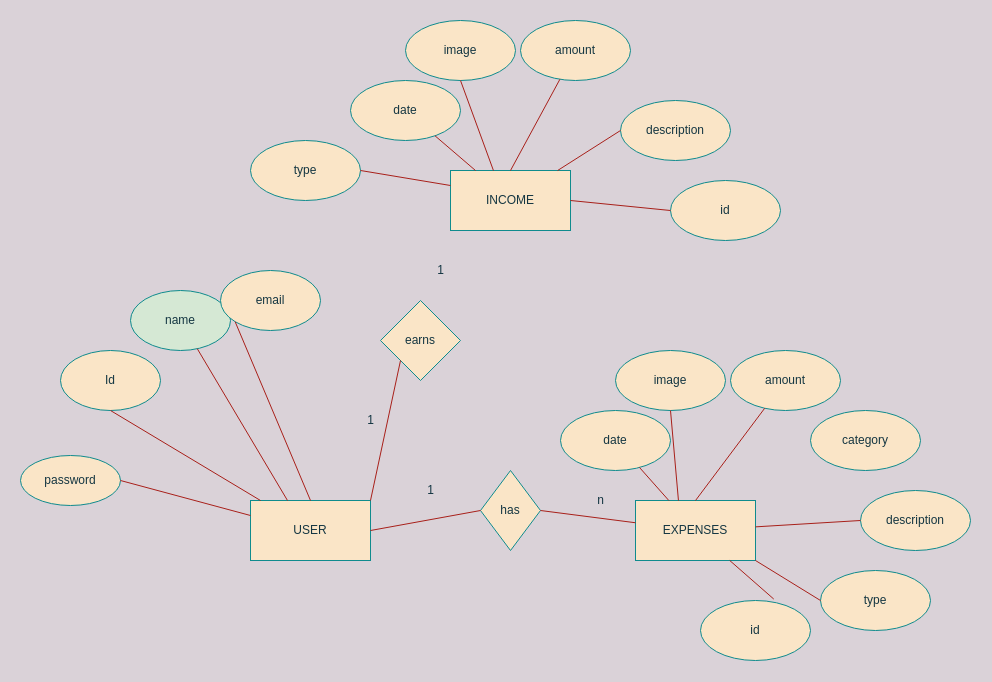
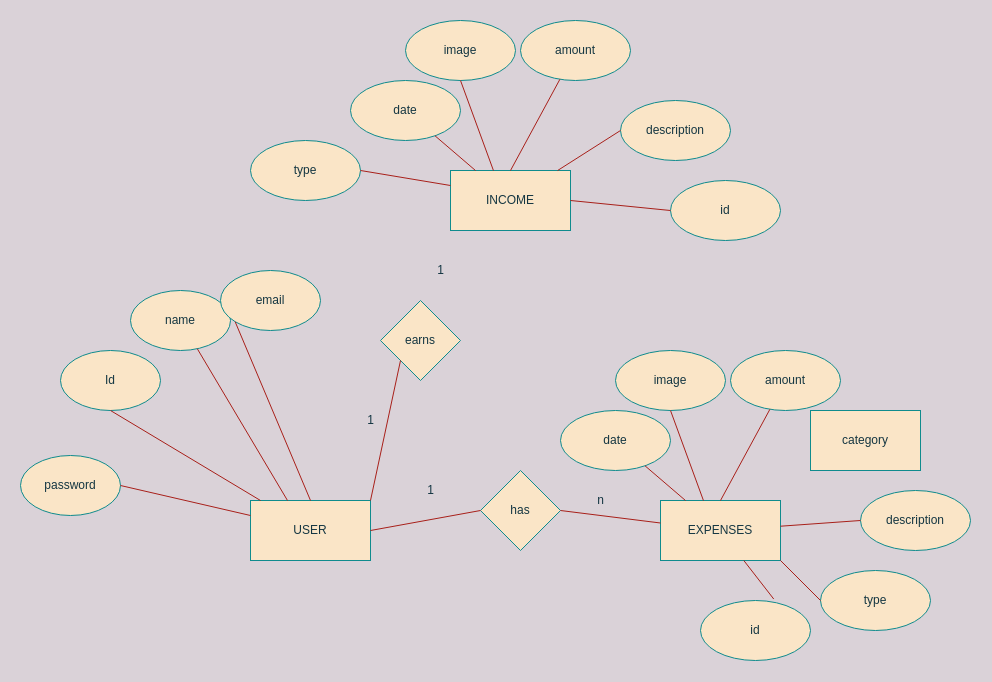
node "name": fillcolor #d5e8d4 -> #fae5c7
node "category": shape ellipse -> rectangle
node "password": size 100x50 -> 100x60
node "has": size 60x80 -> 80x80
node "EXPENSES": moved (696, 531) -> (721, 531)
